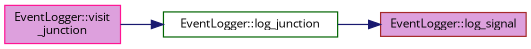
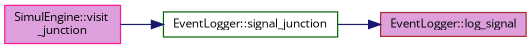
node "EventLogger::visit _junction": label "EventLogger::visit _junction" -> "SimulEngine::visit _junction"
node "EventLogger::log_junction": label "EventLogger::log_junction" -> "EventLogger::signal_junction"
